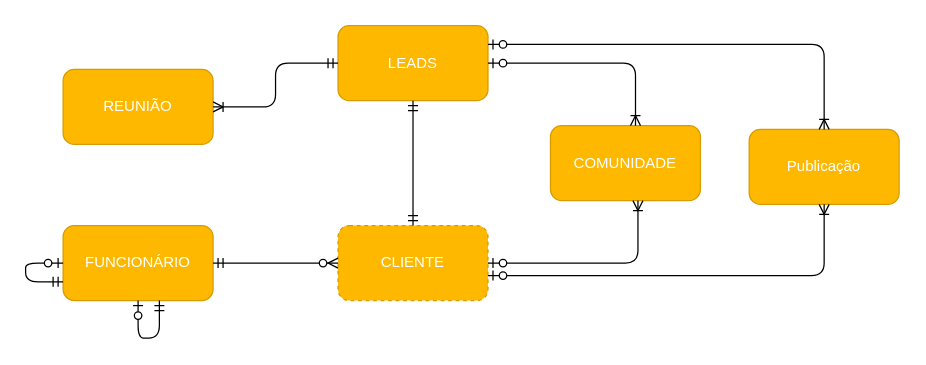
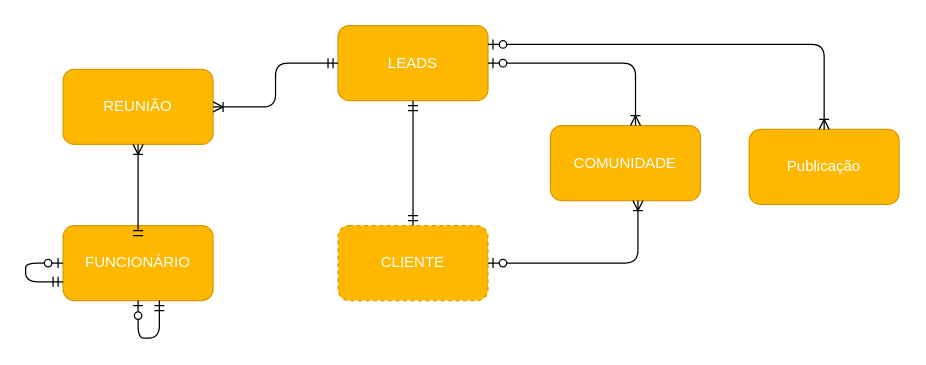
edge "REUNIÃO" -- "FUNCIONÁRIO": added
edge "FUNCIONÁRIO" -- "CLIENTE": removed
edge "Publicação" -- "CLIENTE": removed
